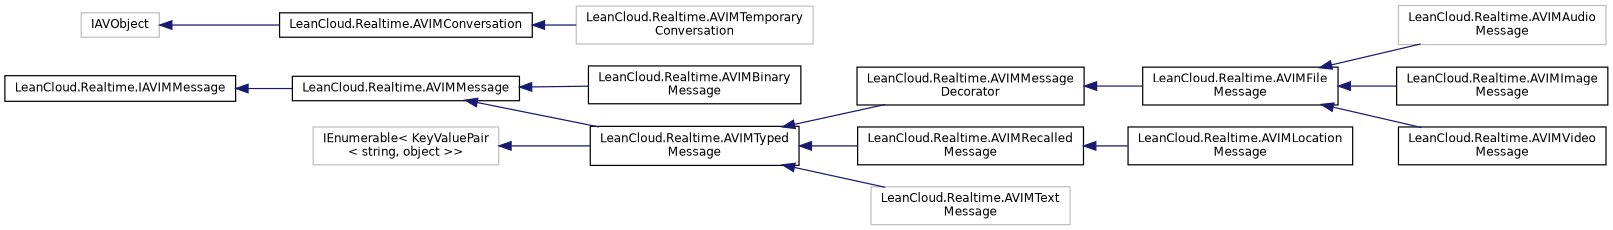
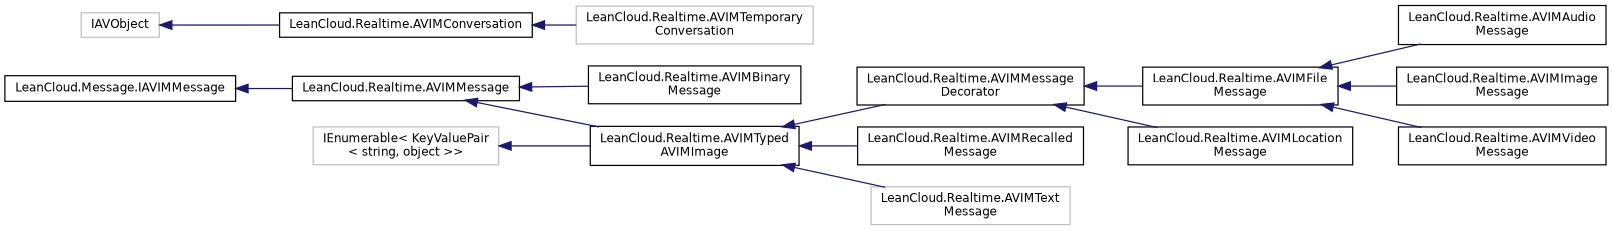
node "LeanCloud.Realtime.AVIMAudio Message": color grey75 -> black
node "LeanCloud.Realtime.IAVIMMessage": label "LeanCloud.Realtime.IAVIMMessage" -> "LeanCloud.Message.IAVIMMessage"
node "LeanCloud.Realtime.AVIMTyped Message": label "LeanCloud.Realtime.AVIMTyped Message" -> "LeanCloud.Realtime.AVIMTyped AVIMImage"
edge "LeanCloud.Realtime.AVIMLocation Message" -> "LeanCloud.Realtime.AVIMRecalled Message": now "LeanCloud.Realtime.AVIMLocation Message" -> "LeanCloud.Realtime.AVIMMessage Decorator"
